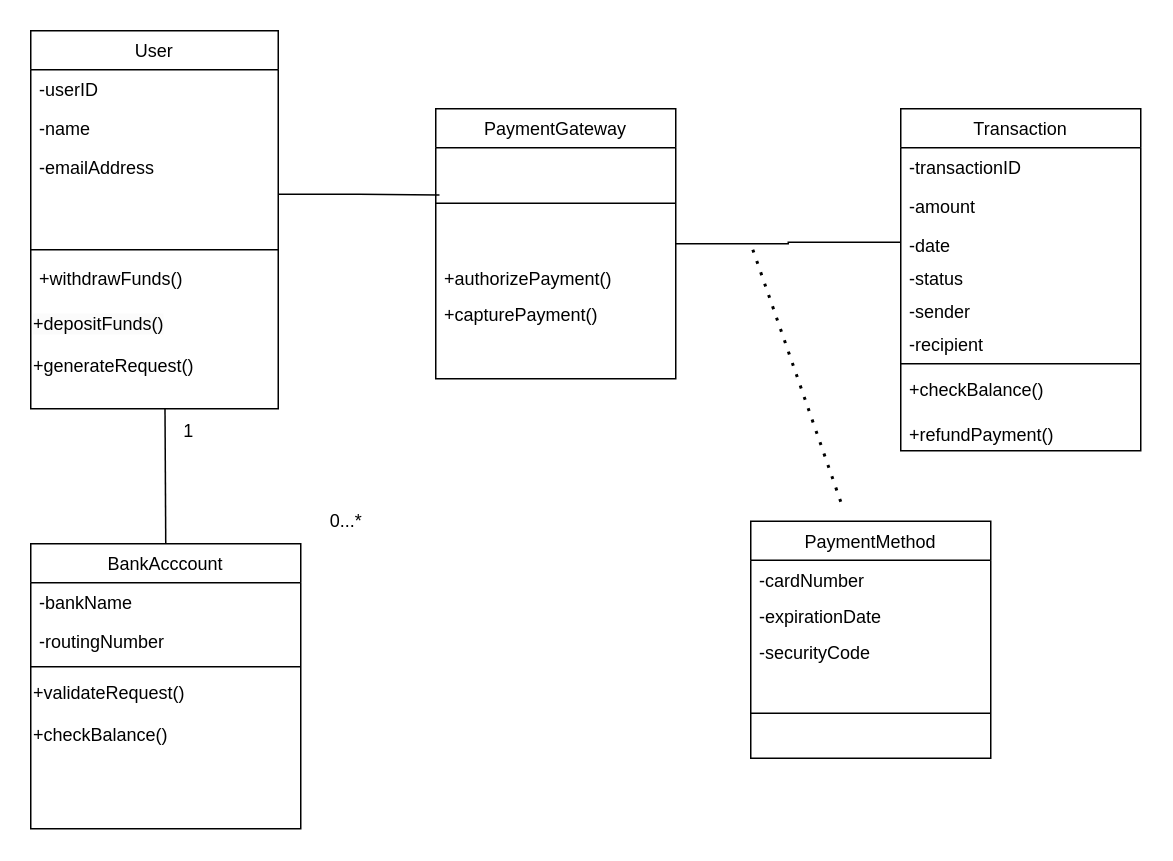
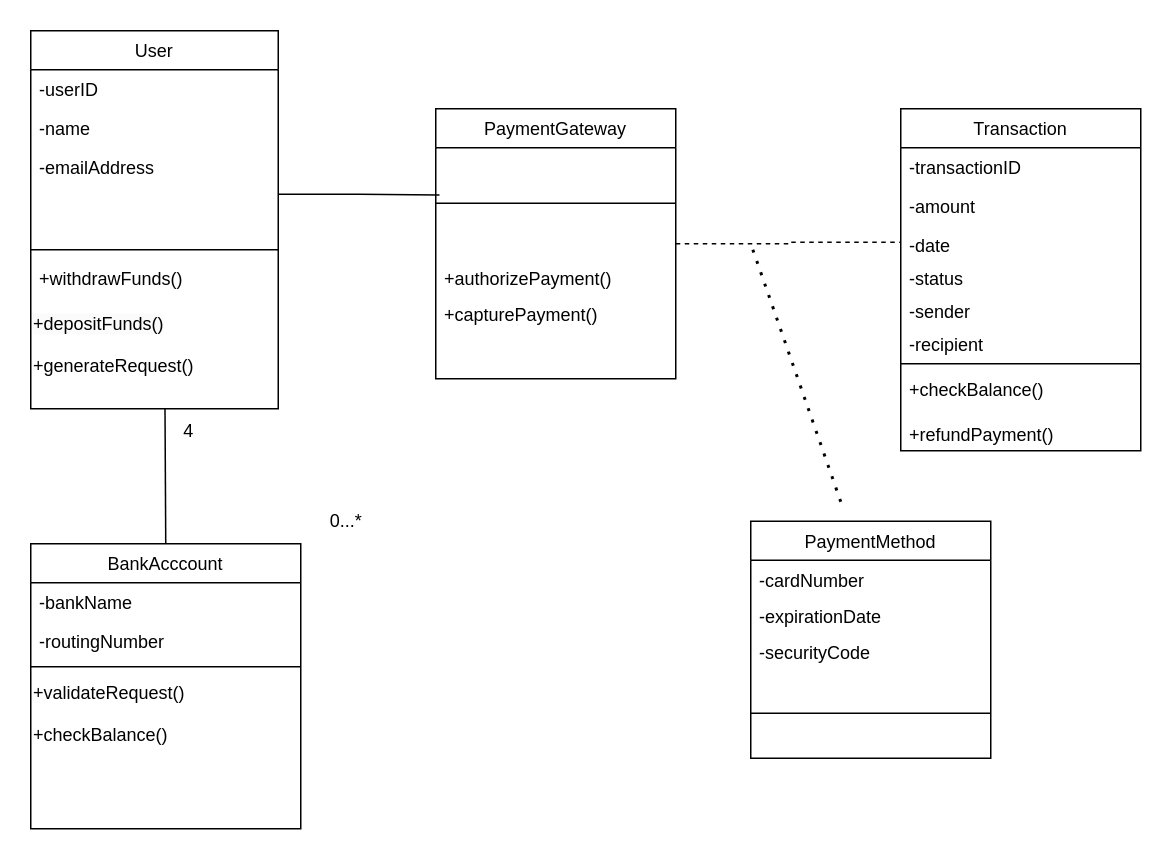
edge "-date" -- "PaymentGateway": style solid -> dashed
node "1": label "1" -> "4"
